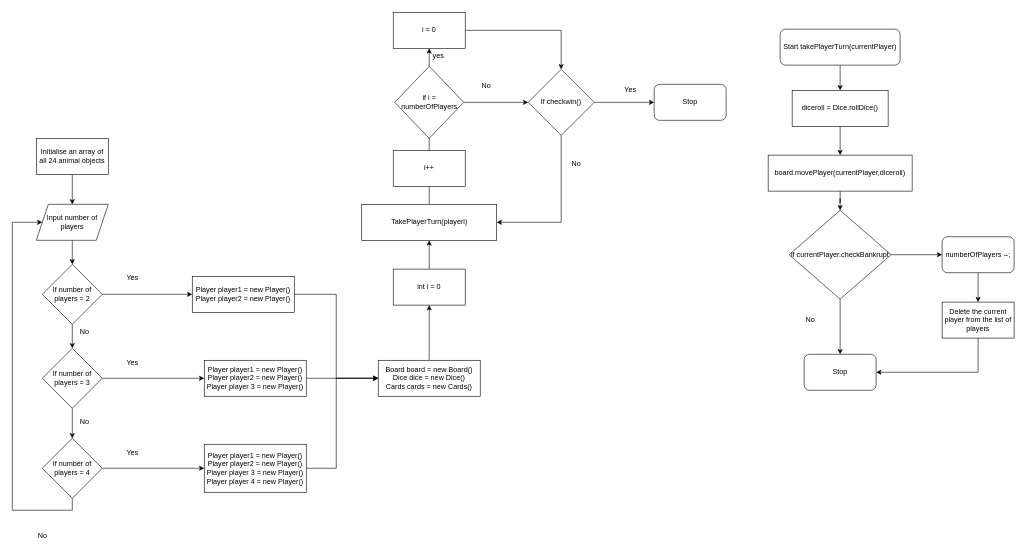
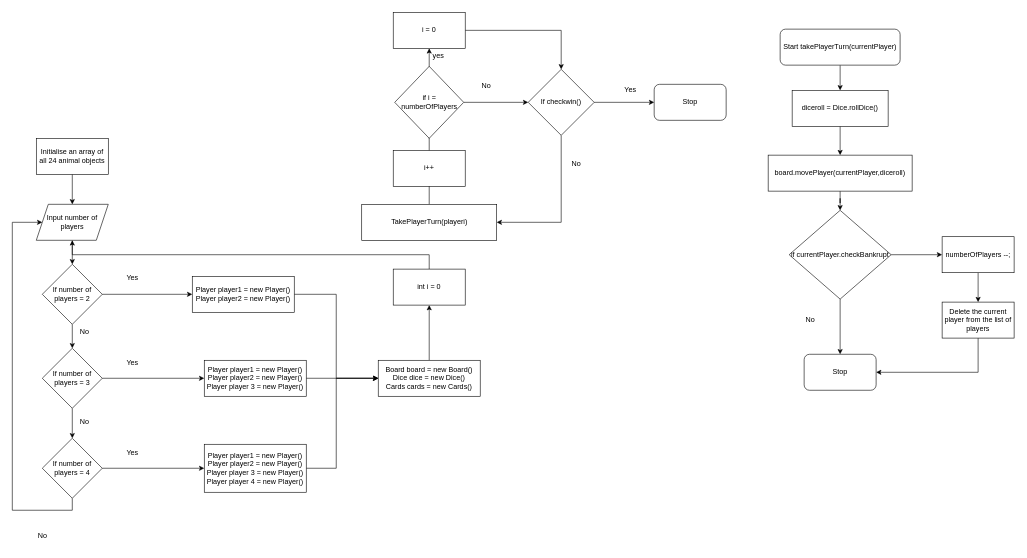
edge "int i = 0" -> "TakePlayerTurn(playeri)": now "int i = 0" -> "Input number of players"
node "numberOfPlayers --;": shape rounded rectangle -> rectangle
